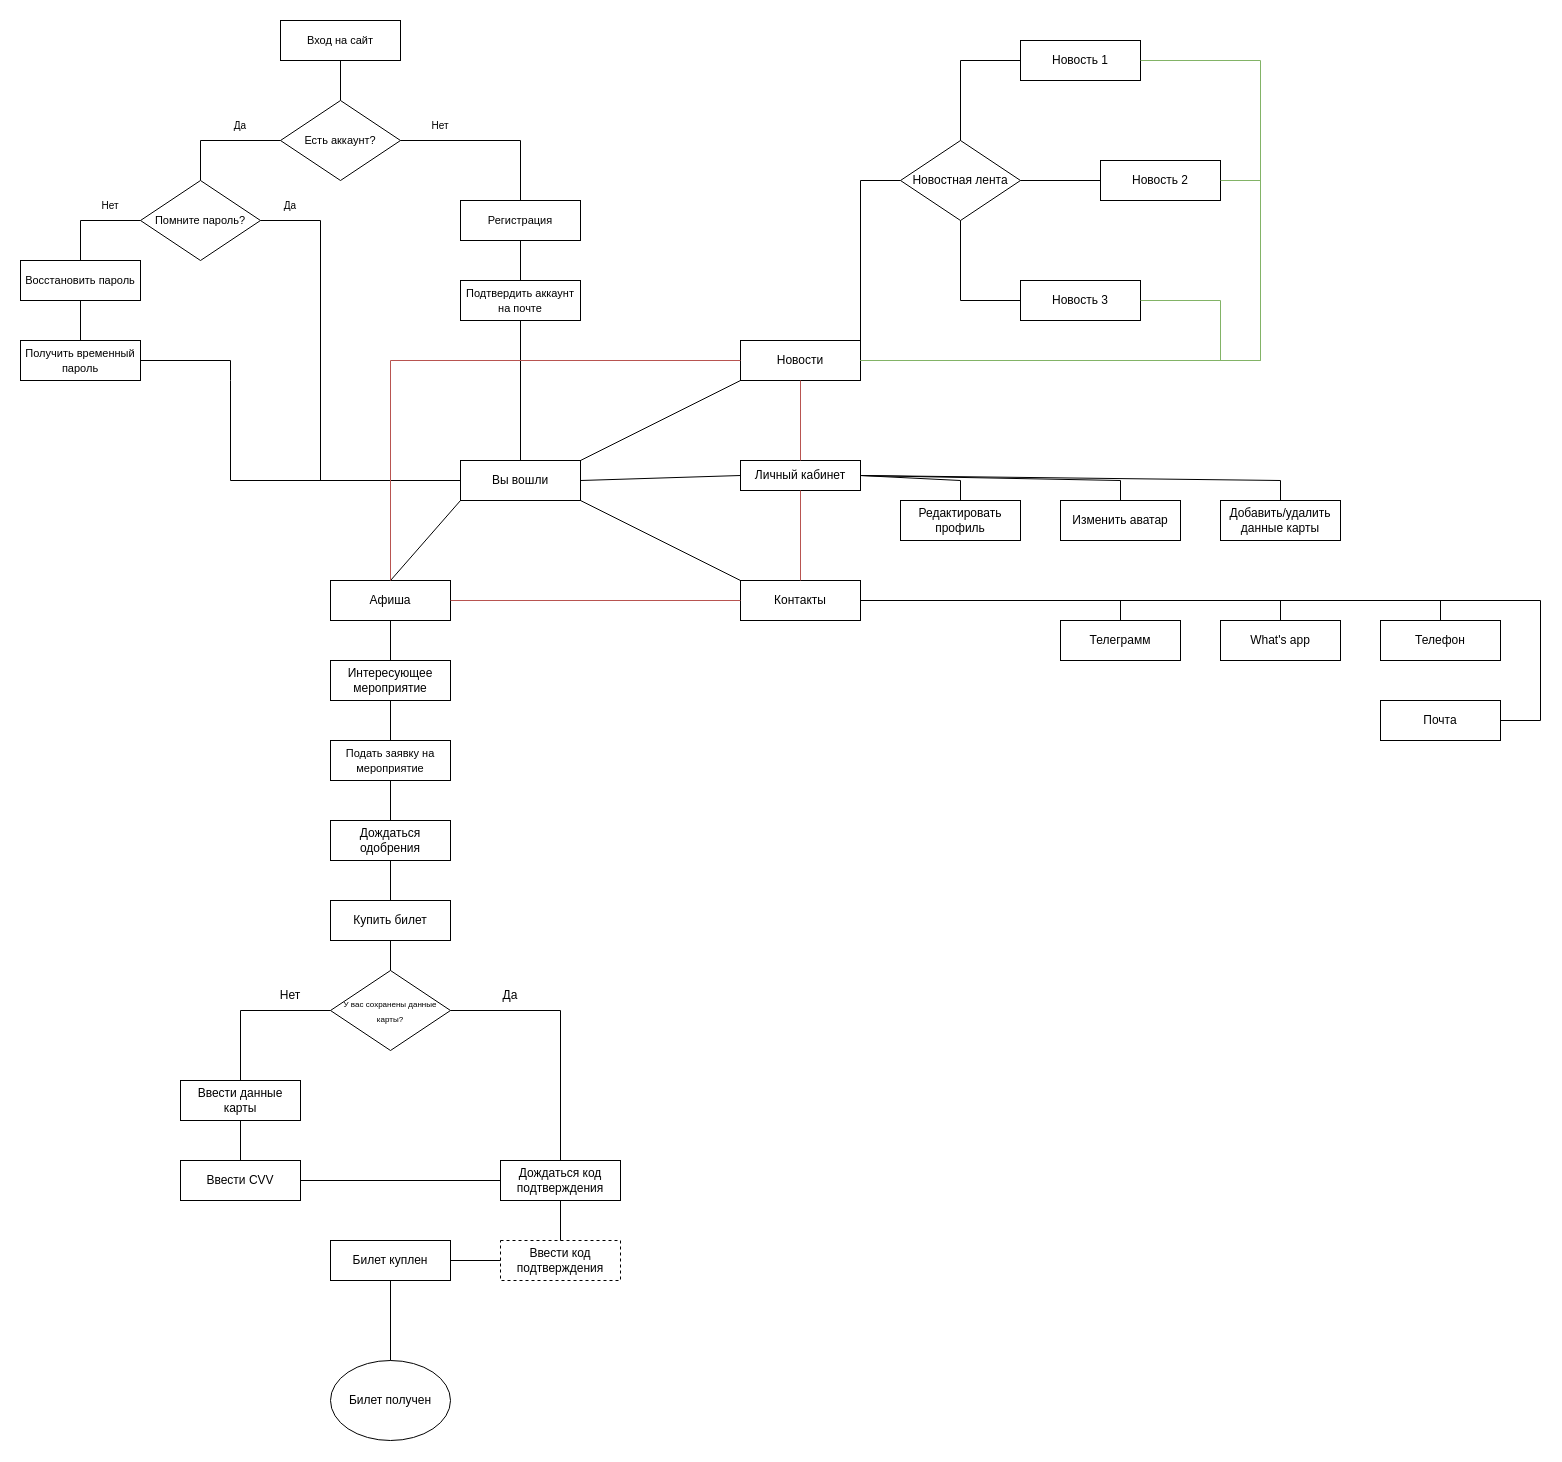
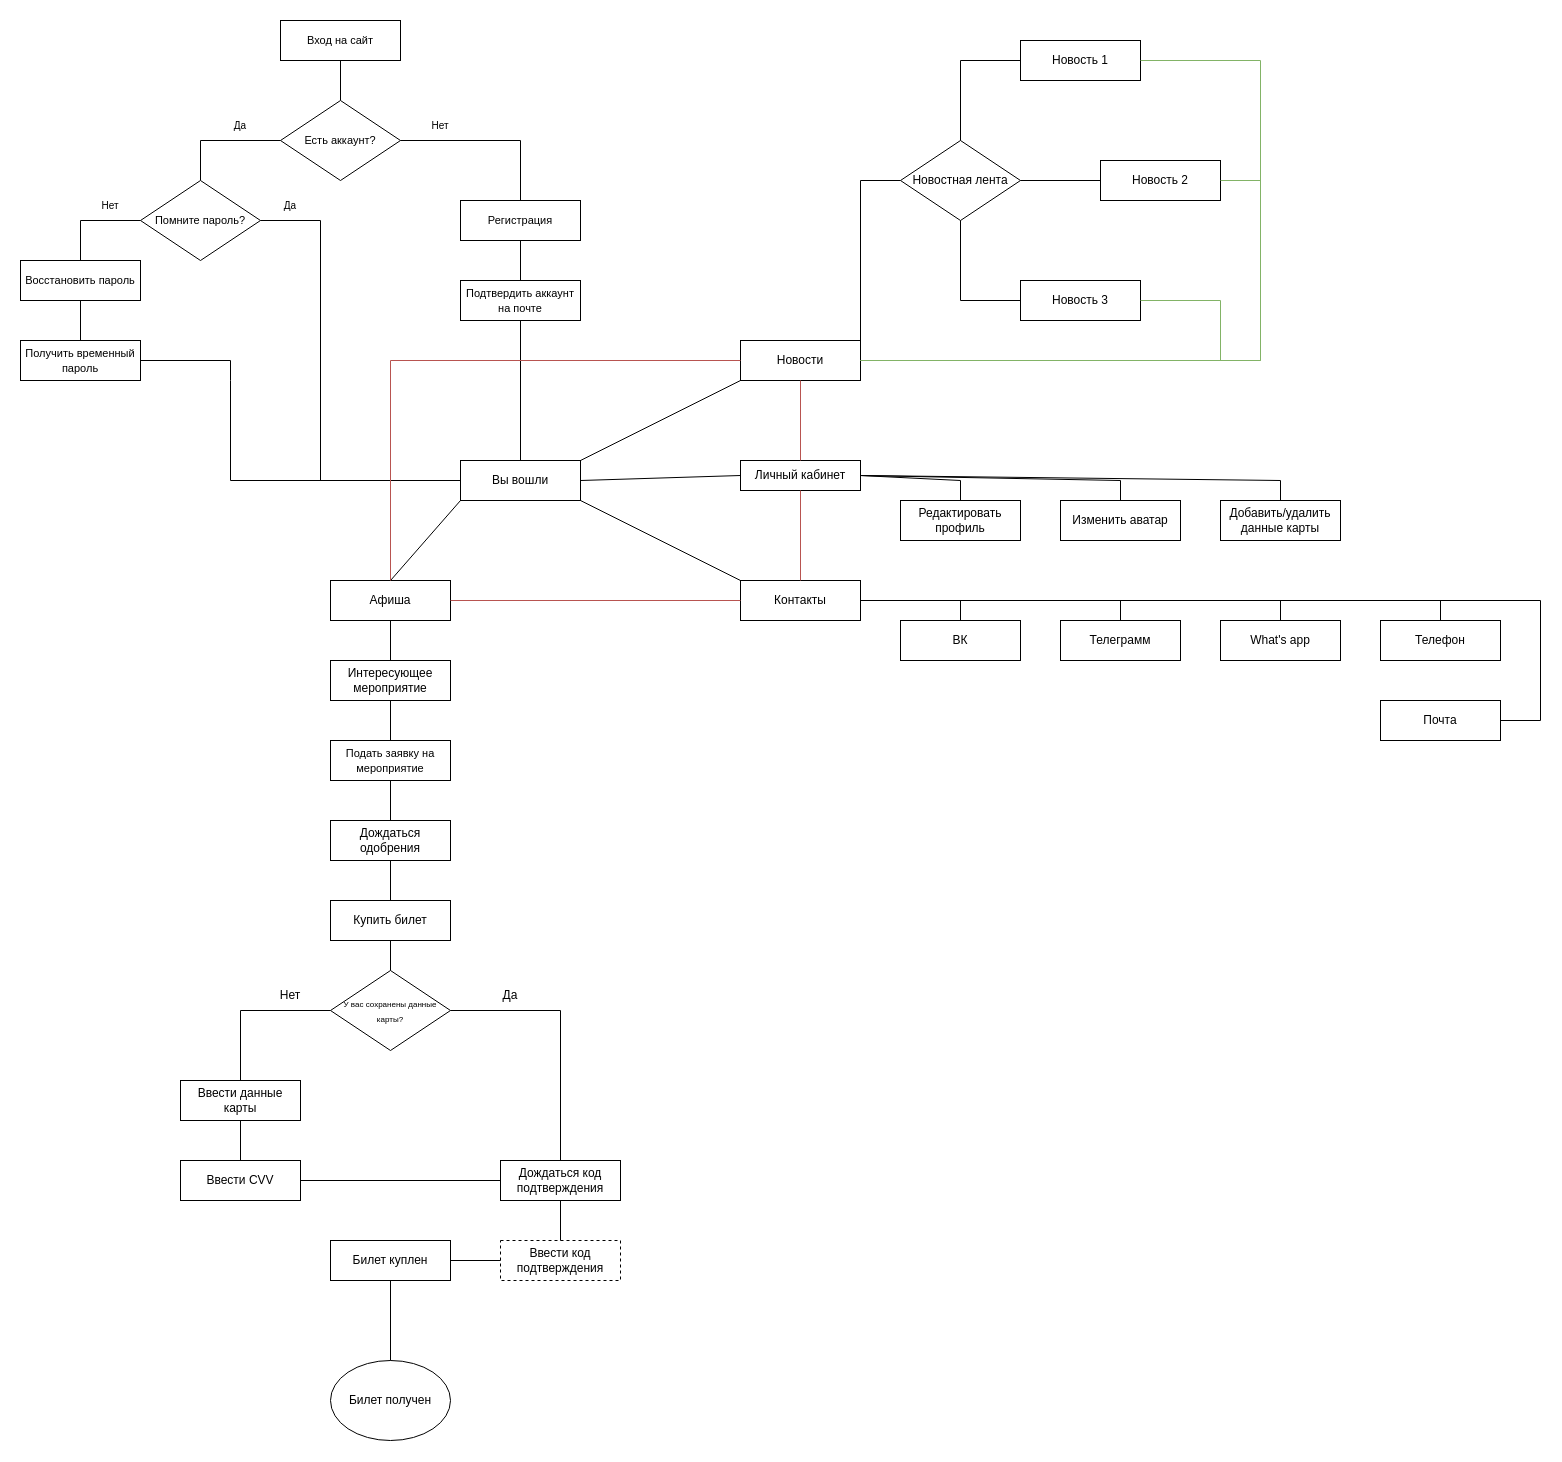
edge "Контакты" -- "ВК": added
node "ВК": added
